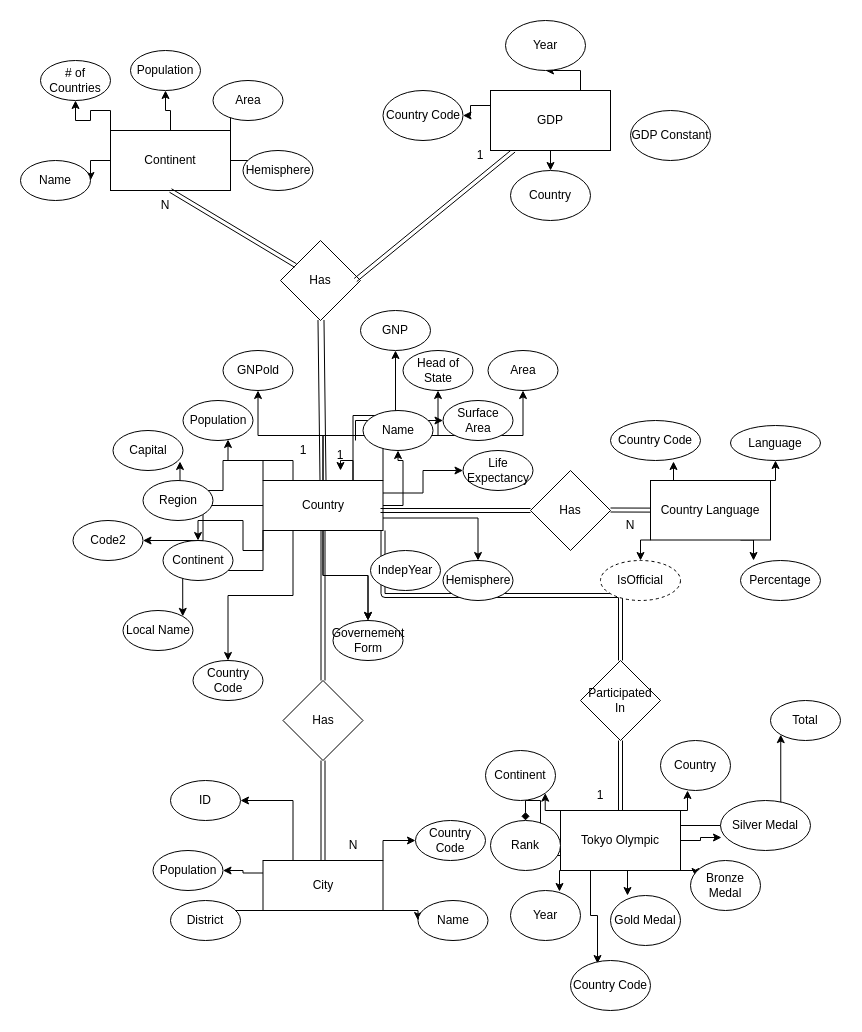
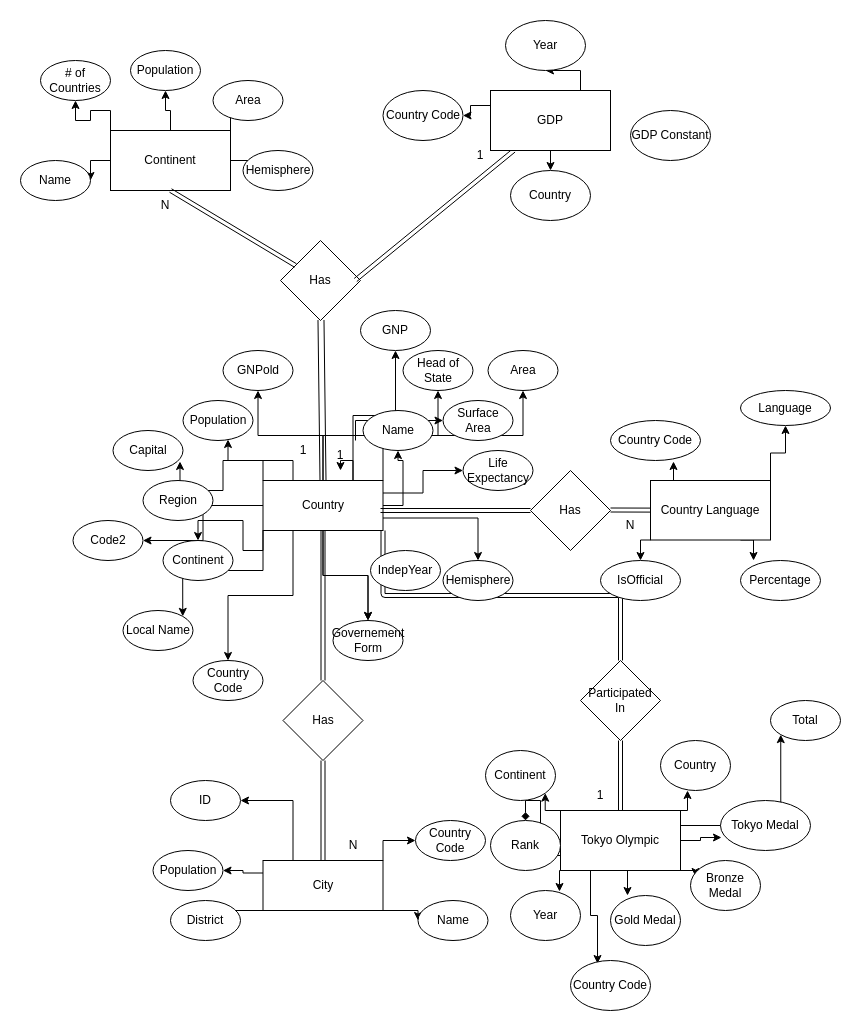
node "Language": moved (776, 443) -> (786, 408)
node "IsOfficial": style dashed -> solid
node "Silver Medal": label "Silver Medal" -> "Tokyo Medal"
